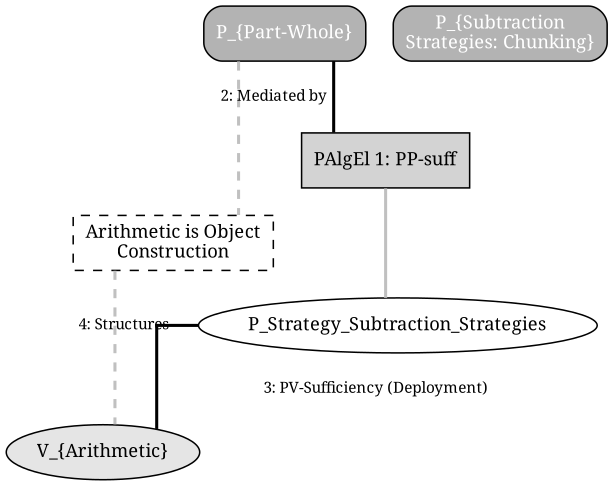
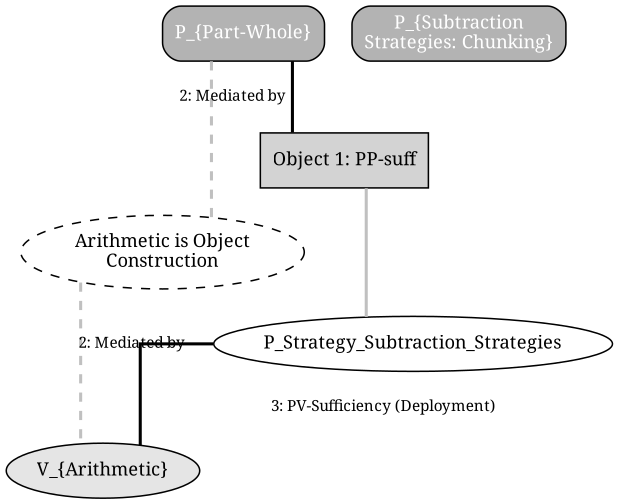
node "PAlgEl 1: PP-suff": label "PAlgEl 1: PP-suff" -> "Object 1: PP-suff"
node "Arithmetic is Object Construction": shape box -> ellipse
edge "Arithmetic is Object Construction" -> "V_{Arithmetic}": label "4: Structures" -> "2: Mediated by"
